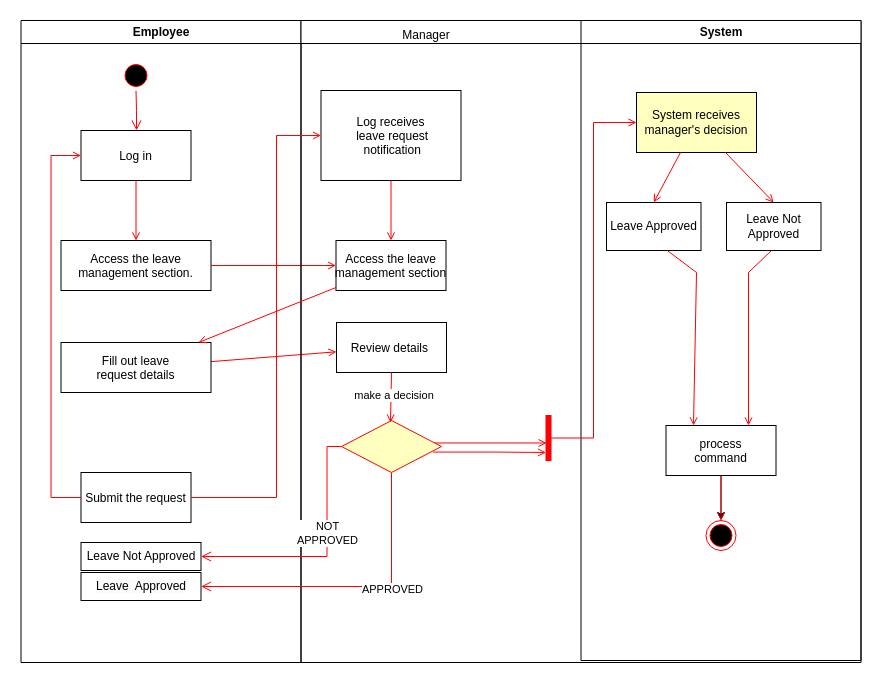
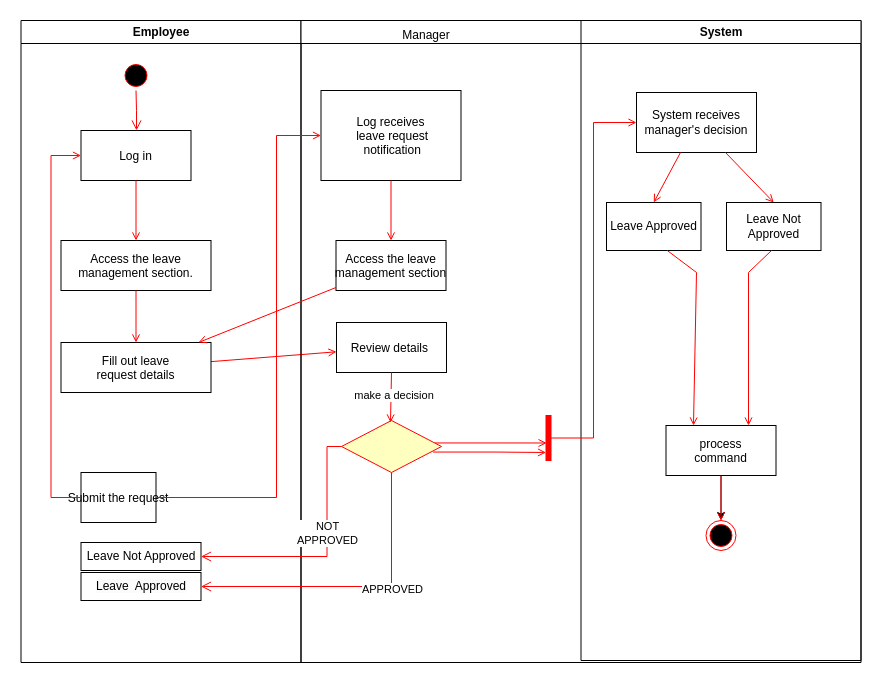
node "System receives manager's decision": fillcolor #ffffc0 -> #ffffff
edge "Access the leave management section." -> "Access the leave management section": now "Access the leave management section." -> "Fill out leave request details"
node "Submit the request": size 110x50 -> 75x50
